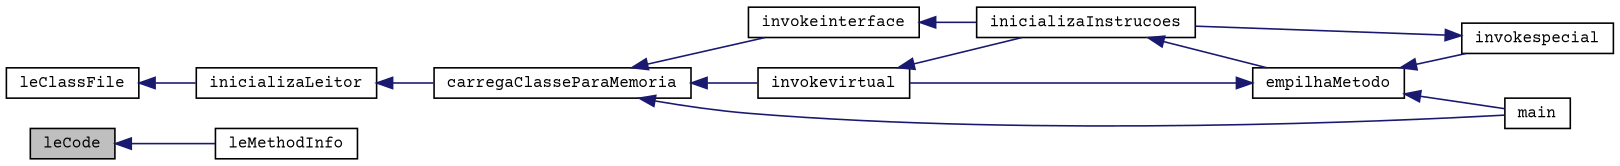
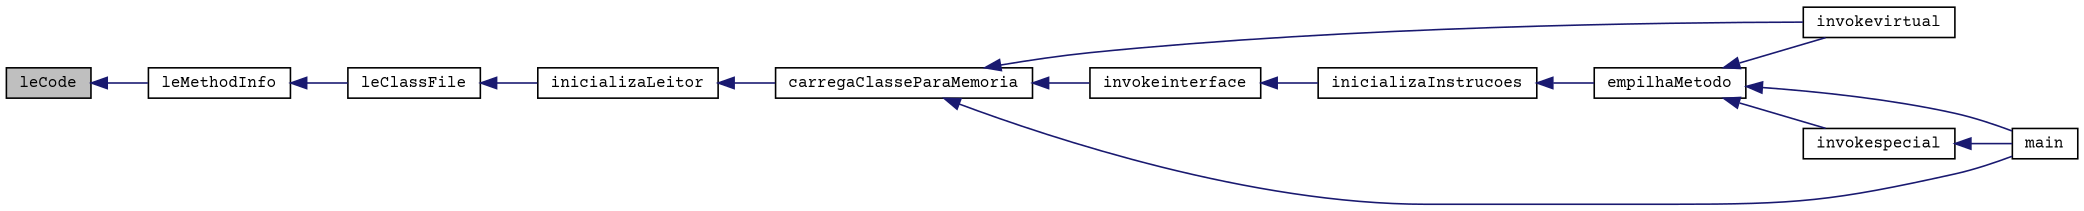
edge "inicializaInstrucoes" -> "invokespecial": now "main" -> "invokespecial"
edge "inicializaInstrucoes" -> "invokevirtual": removed
edge "leClassFile" -> "leMethodInfo": added
